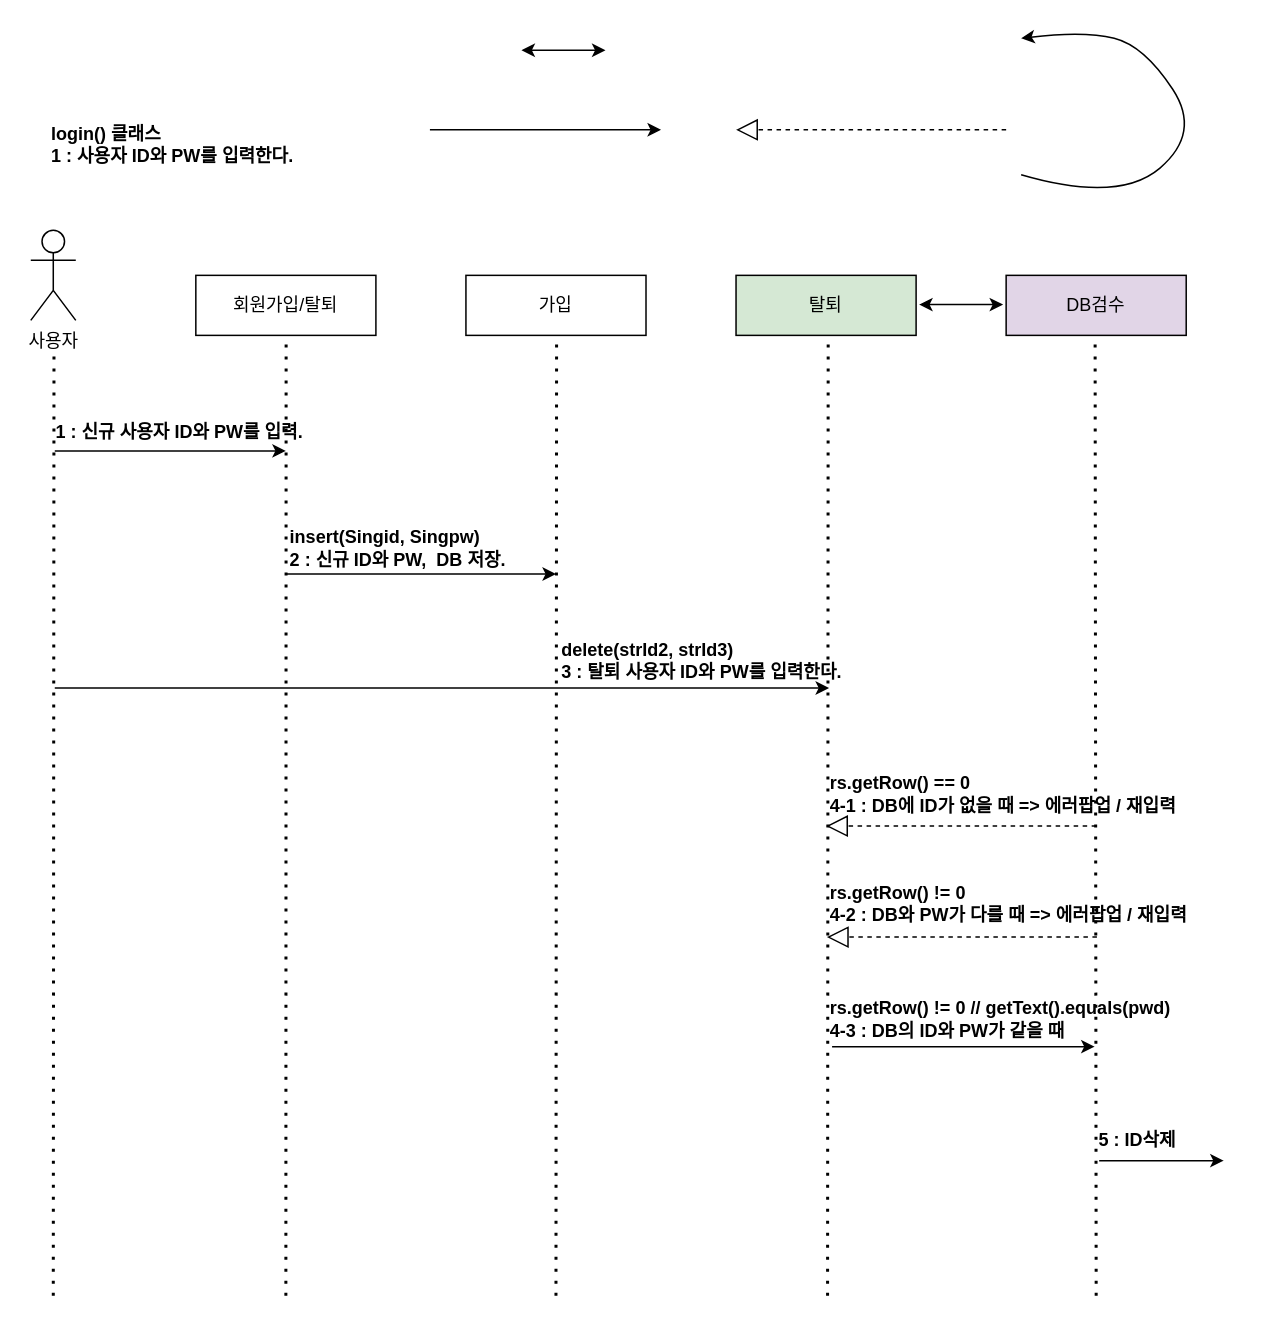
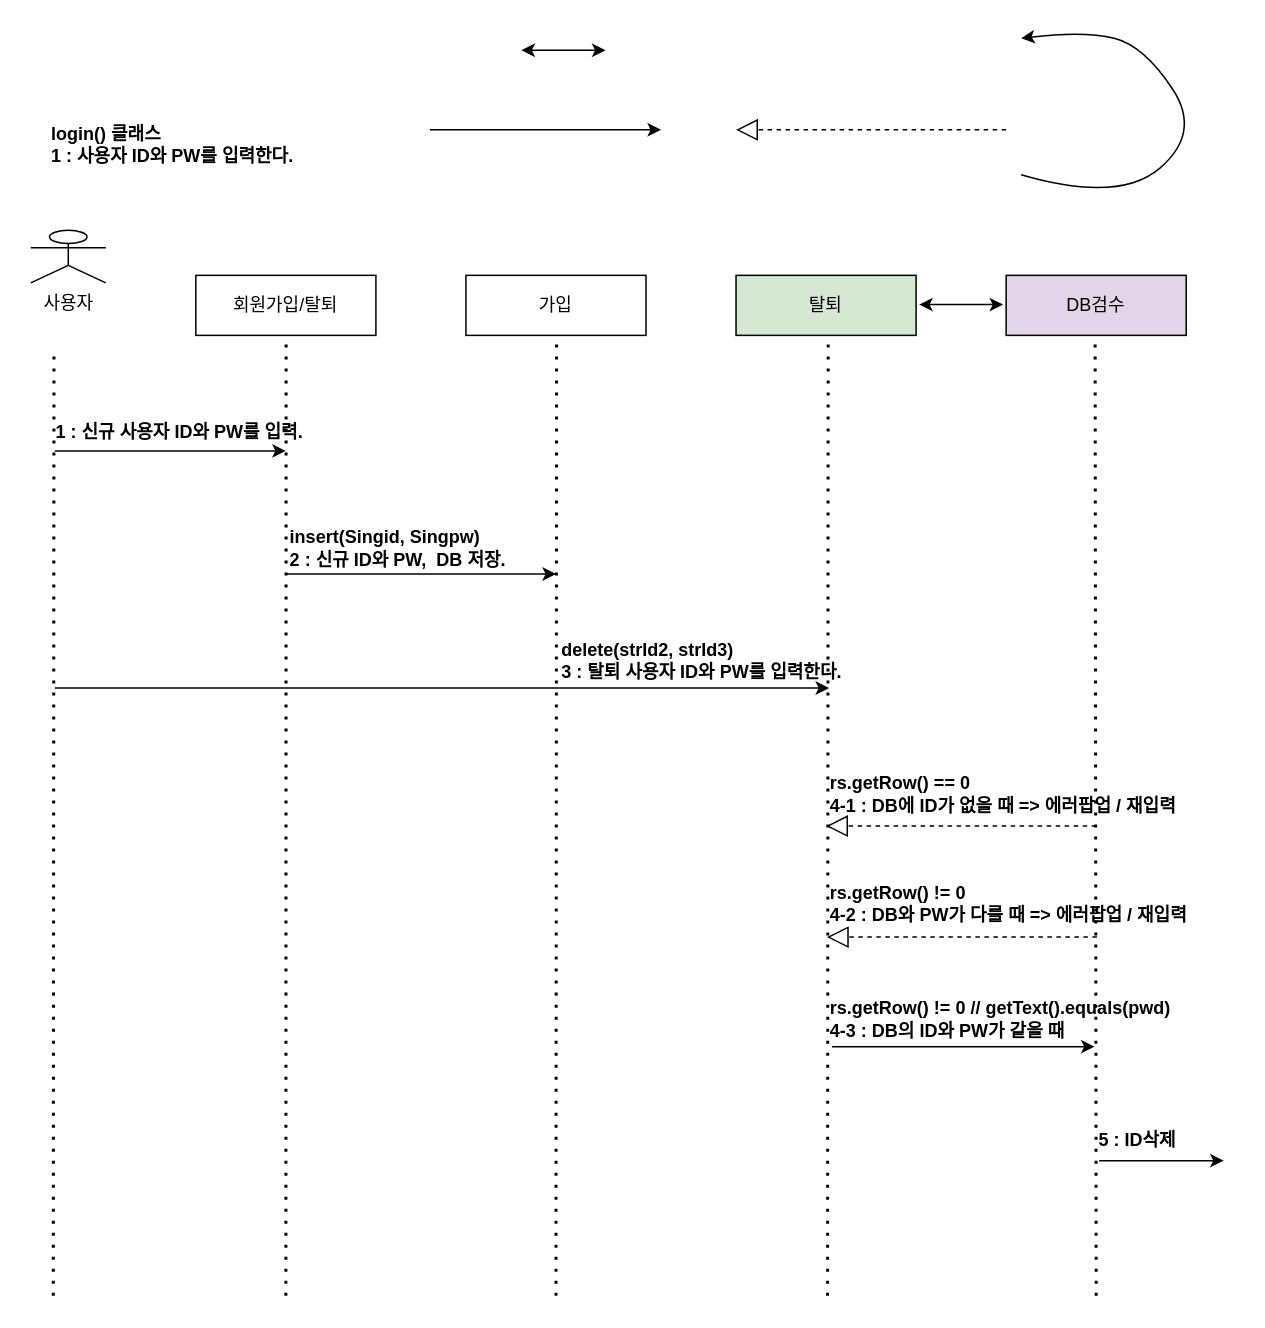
node "사용자": size 45x90 -> 75x53
